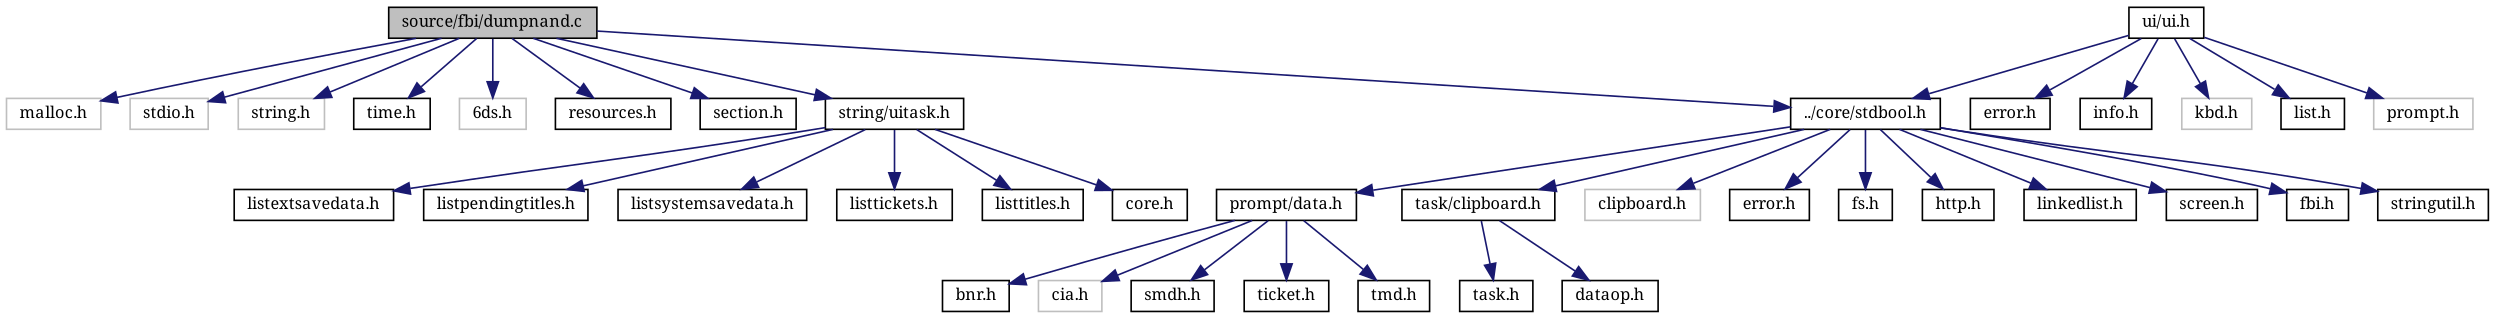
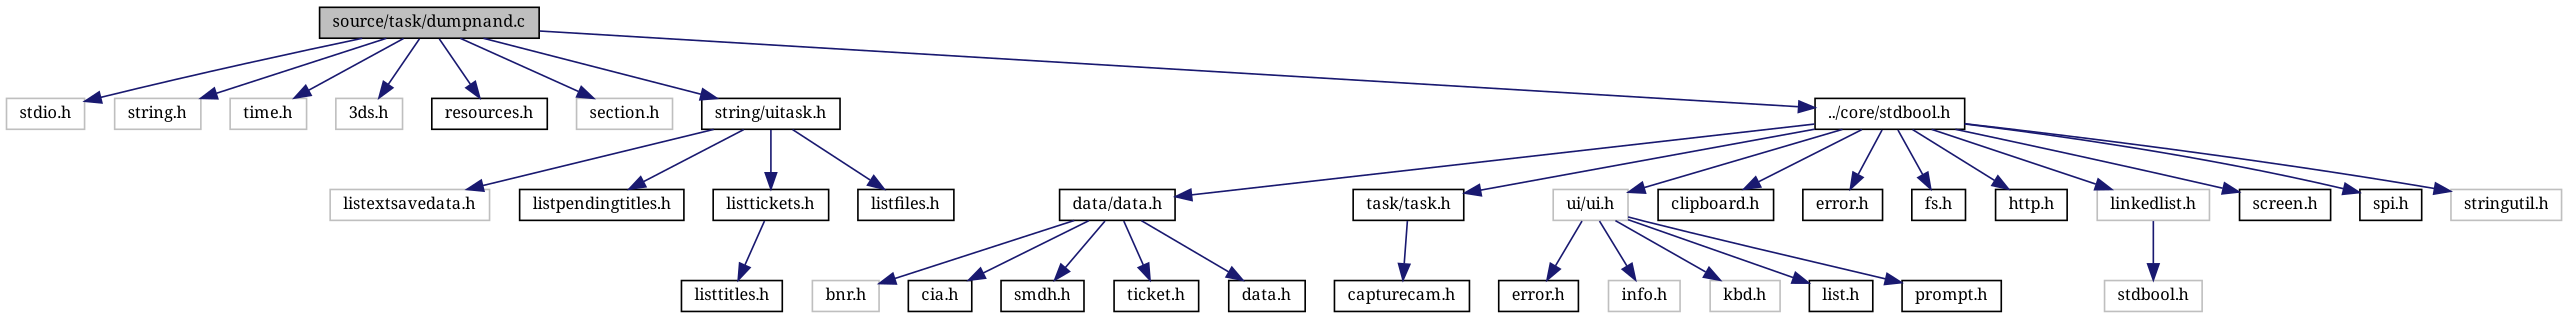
node "source/fbi/dumpnand.c": label "source/fbi/dumpnand.c" -> "source/task/dumpnand.c"
node "ui/ui.h": color black -> grey75
edge "ui/ui.h" -> "../core/stdbool.h": reversed
node "malloc.h": removed
node "time.h": color black -> grey75
node "6ds.h": label "6ds.h" -> "3ds.h"
node "section.h": color black -> grey75
node "info.h": color black -> grey75
node "prompt.h": color grey75 -> black
edge "string/uitask.h" -> "listtitles.h": now "listtickets.h" -> "listtitles.h"
node "listextsavedata.h": color black -> grey75
node "listsystemsavedata.h": removed
node "core.h": label "core.h" -> "listfiles.h"
node "prompt/data.h": label "prompt/data.h" -> "data/data.h"
node "task/clipboard.h": label "task/clipboard.h" -> "task/task.h"
node "clipboard.h": color grey75 -> black
node "linkedlist.h": color black -> grey75
node "fbi.h": label "fbi.h" -> "spi.h"
node "stringutil.h": color black -> grey75
node "bnr.h": color black -> grey75
node "cia.h": color grey75 -> black
node "tmd.h": label "tmd.h" -> "data.h"
node "task.h": label "task.h" -> "capturecam.h"
node "dataop.h": removed
node "stdbool.h": added
